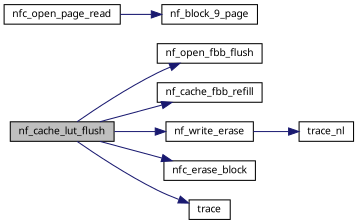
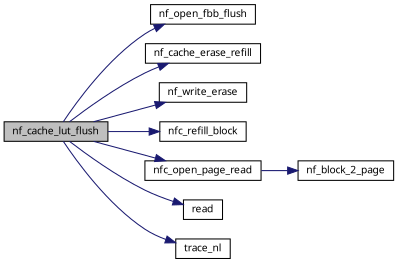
node "nf_block_9_page": label "nf_block_9_page" -> "nf_block_2_page"
node "nf_cache_fbb_refill": label "nf_cache_fbb_refill" -> "nf_cache_erase_refill"
edge "nf_write_erase" -> "trace_nl": now "nf_cache_lut_flush" -> "trace_nl"
edge "nf_cache_lut_flush" -> "nfc_open_page_read": added
node "nfc_erase_block": label "nfc_erase_block" -> "nfc_refill_block"
node "trace": label "trace" -> "read"
